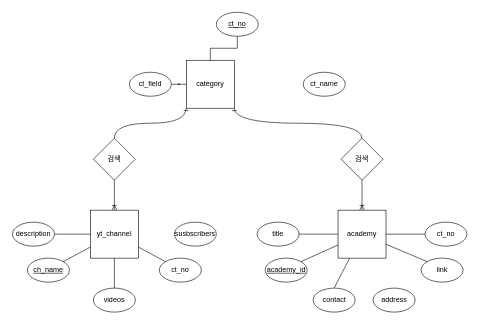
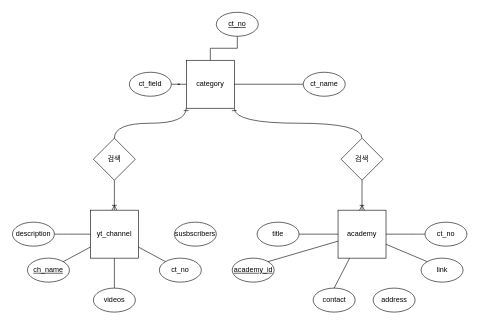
edge "category" -- "ct_name": added
node "academy_id": moved (286, 270) -> (253, 270)
